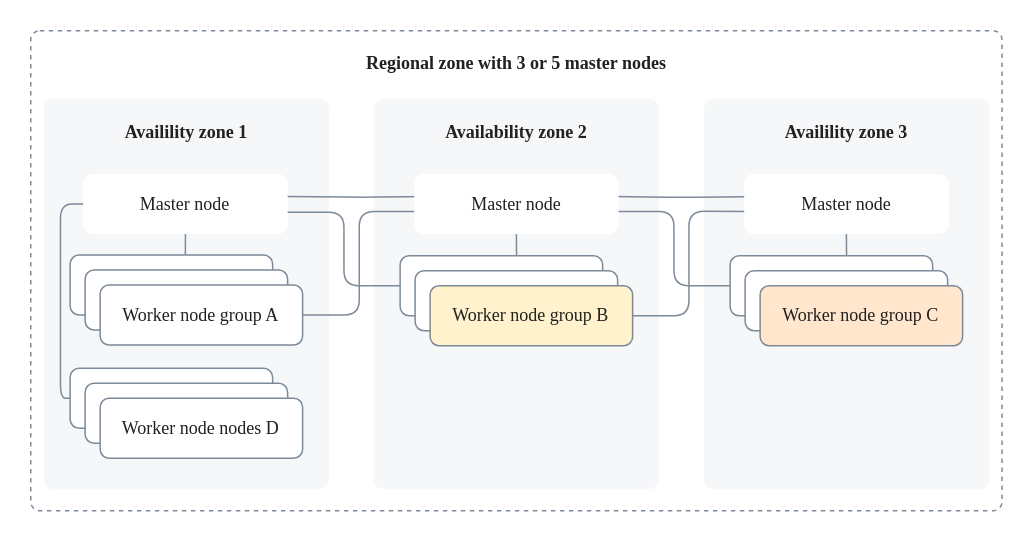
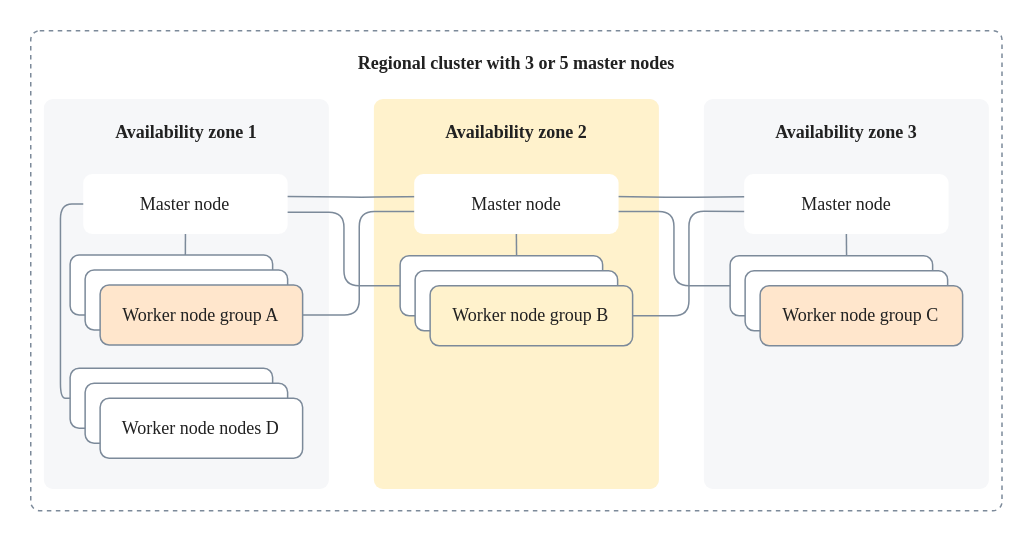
node "Regional zone with 3 or 5 master nodes": label "Regional zone with 3 or 5 master nodes" -> "Regional cluster with 3 or 5 master nodes"
node "Availility zone 1": label "Availility zone 1" -> "Availability zone 1"
node "Availability zone 2": fillcolor #f6f7f9 -> #fff2cc
node "Availility zone 3": label "Availility zone 3" -> "Availability zone 3"
node "Worker node group A": fillcolor #ffffff -> #ffe6cc
